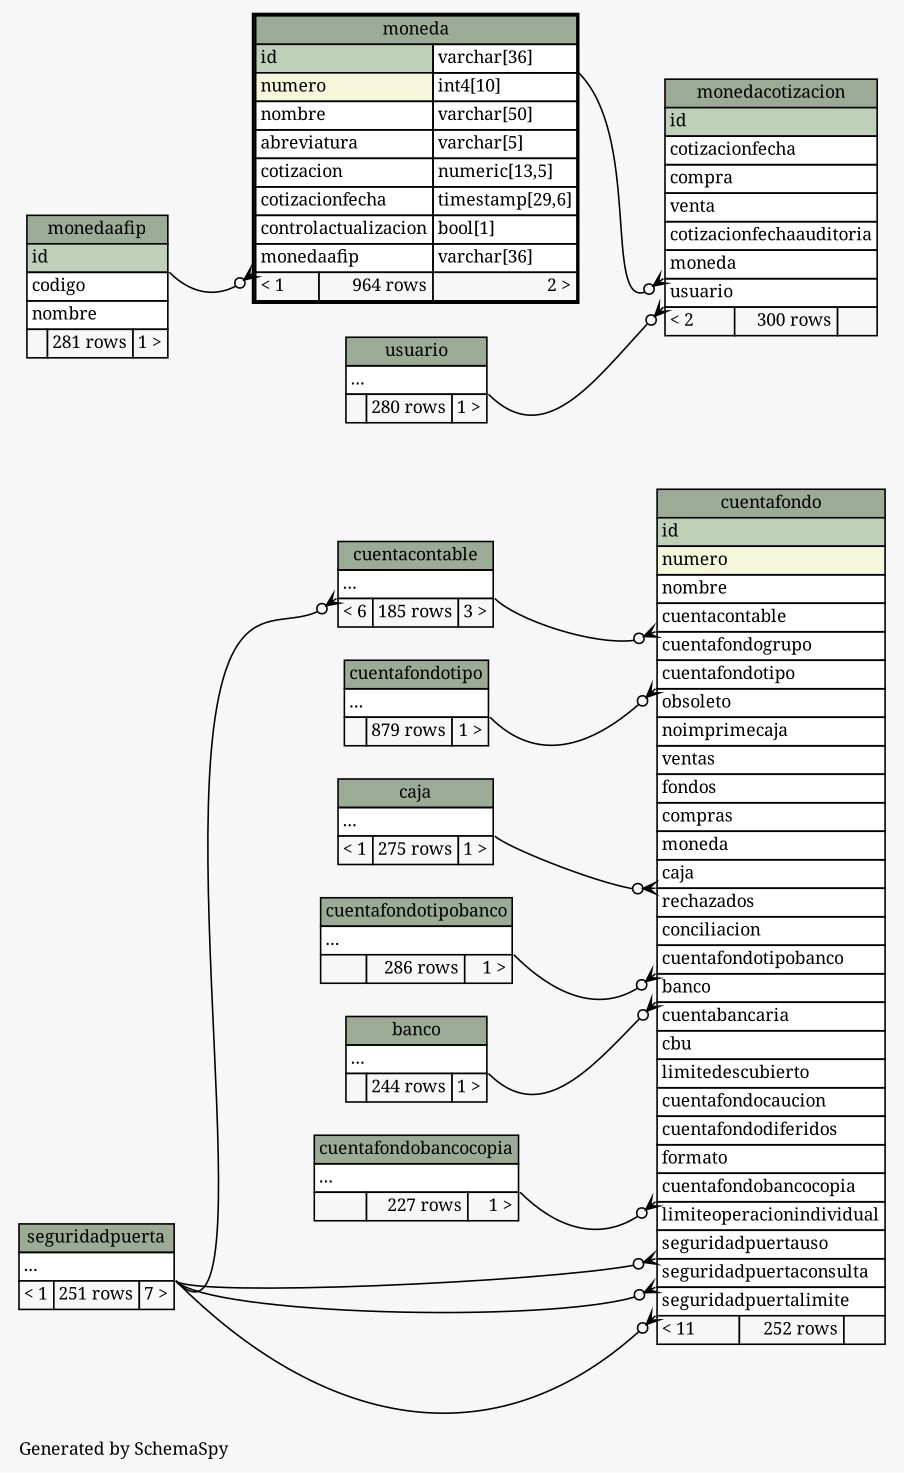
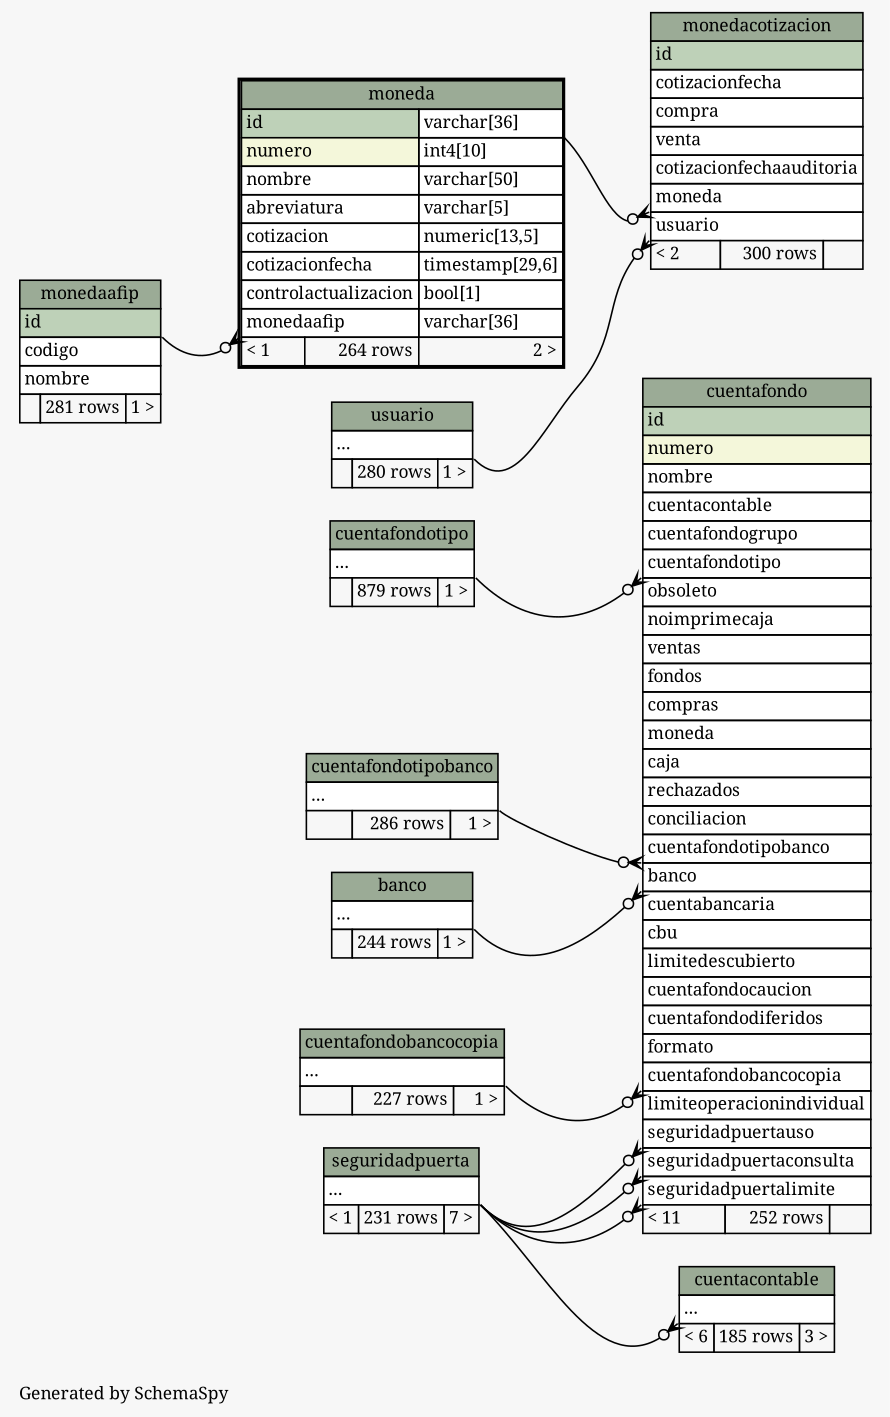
node "moneda": text "964 rows" -> "264 rows"
edge "cuentacontable" -> "cuentafondo": removed
node "caja": removed
node "seguridadpuerta": text "251 rows" -> "231 rows"
